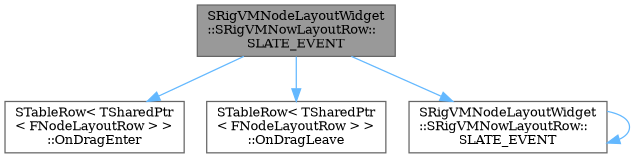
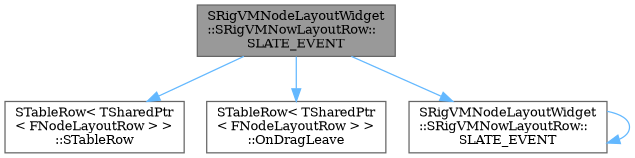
node "STableRow< TSharedPtr < FNodeLayoutRow > > ::OnDragEnter": label "STableRow< TSharedPtr < FNodeLayoutRow > > ::OnDragEnter" -> "STableRow< TSharedPtr < FNodeLayoutRow > > ::STableRow"
